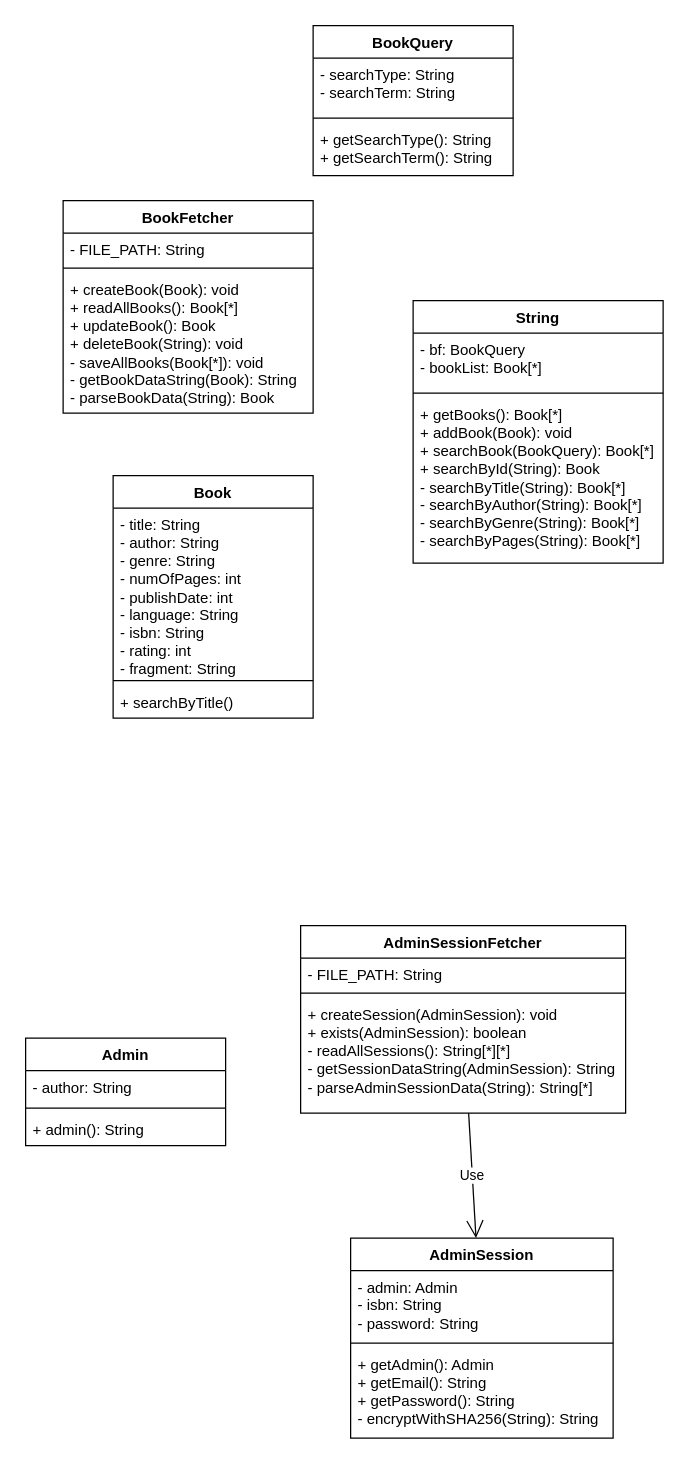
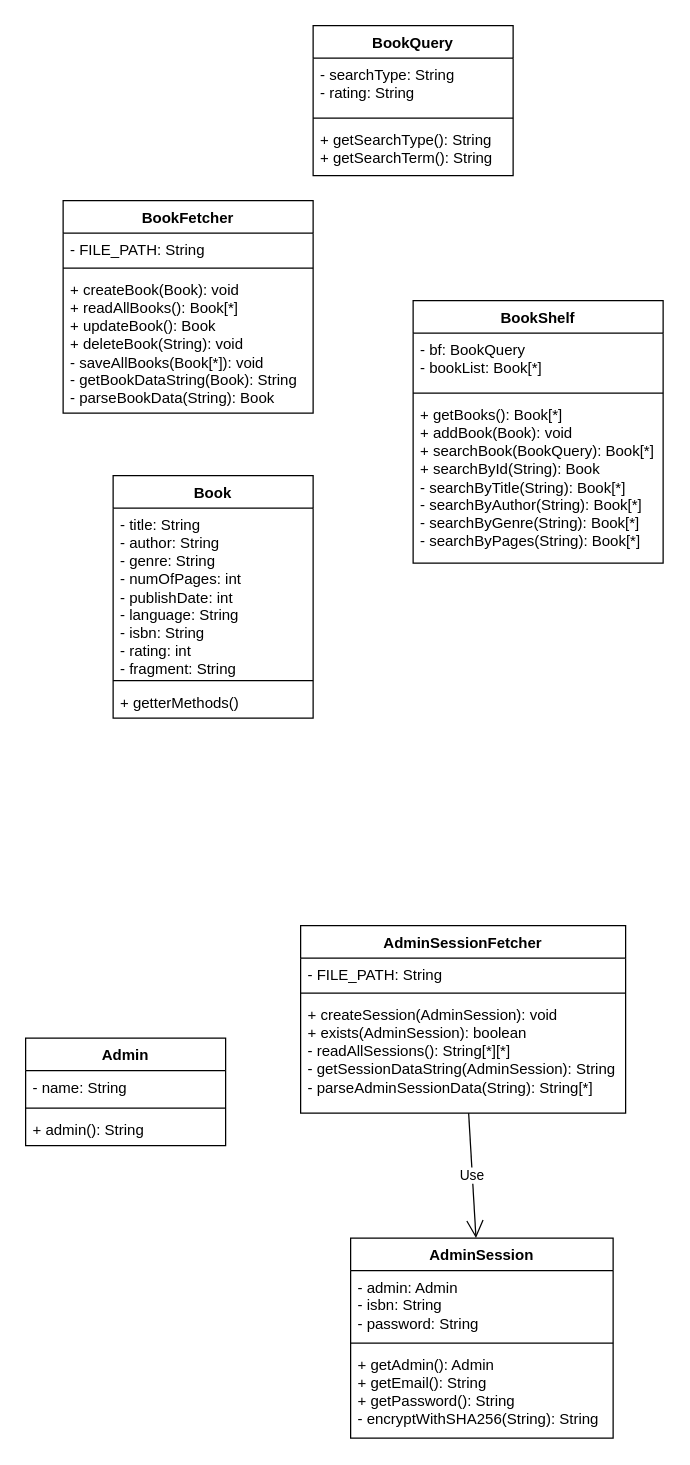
node "- searchType: String - searchTerm: String": label "- searchType: String - searchTerm: String" -> "- searchType: String - rating: String"
node "String": label "String" -> "BookShelf"
node "+ searchByTitle()": label "+ searchByTitle()" -> "+ getterMethods()"
node "- author: String": label "- author: String" -> "- name: String"
